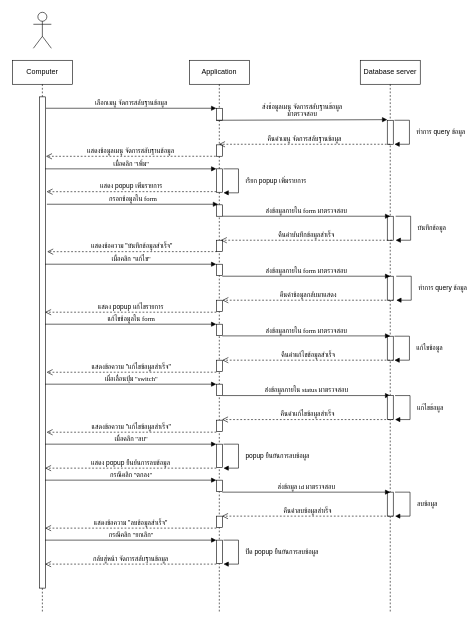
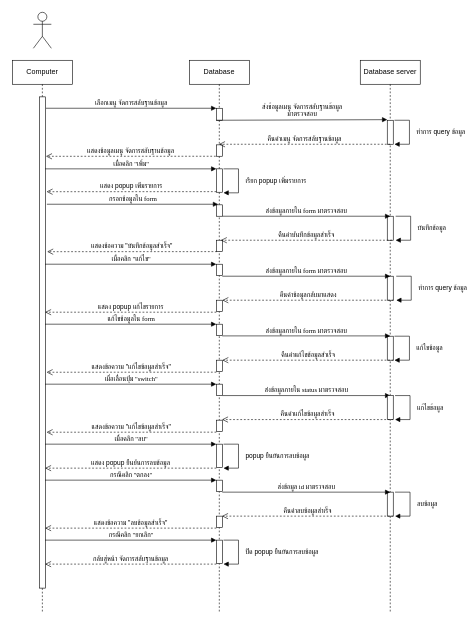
node "Application": label "Application" -> "Database"
